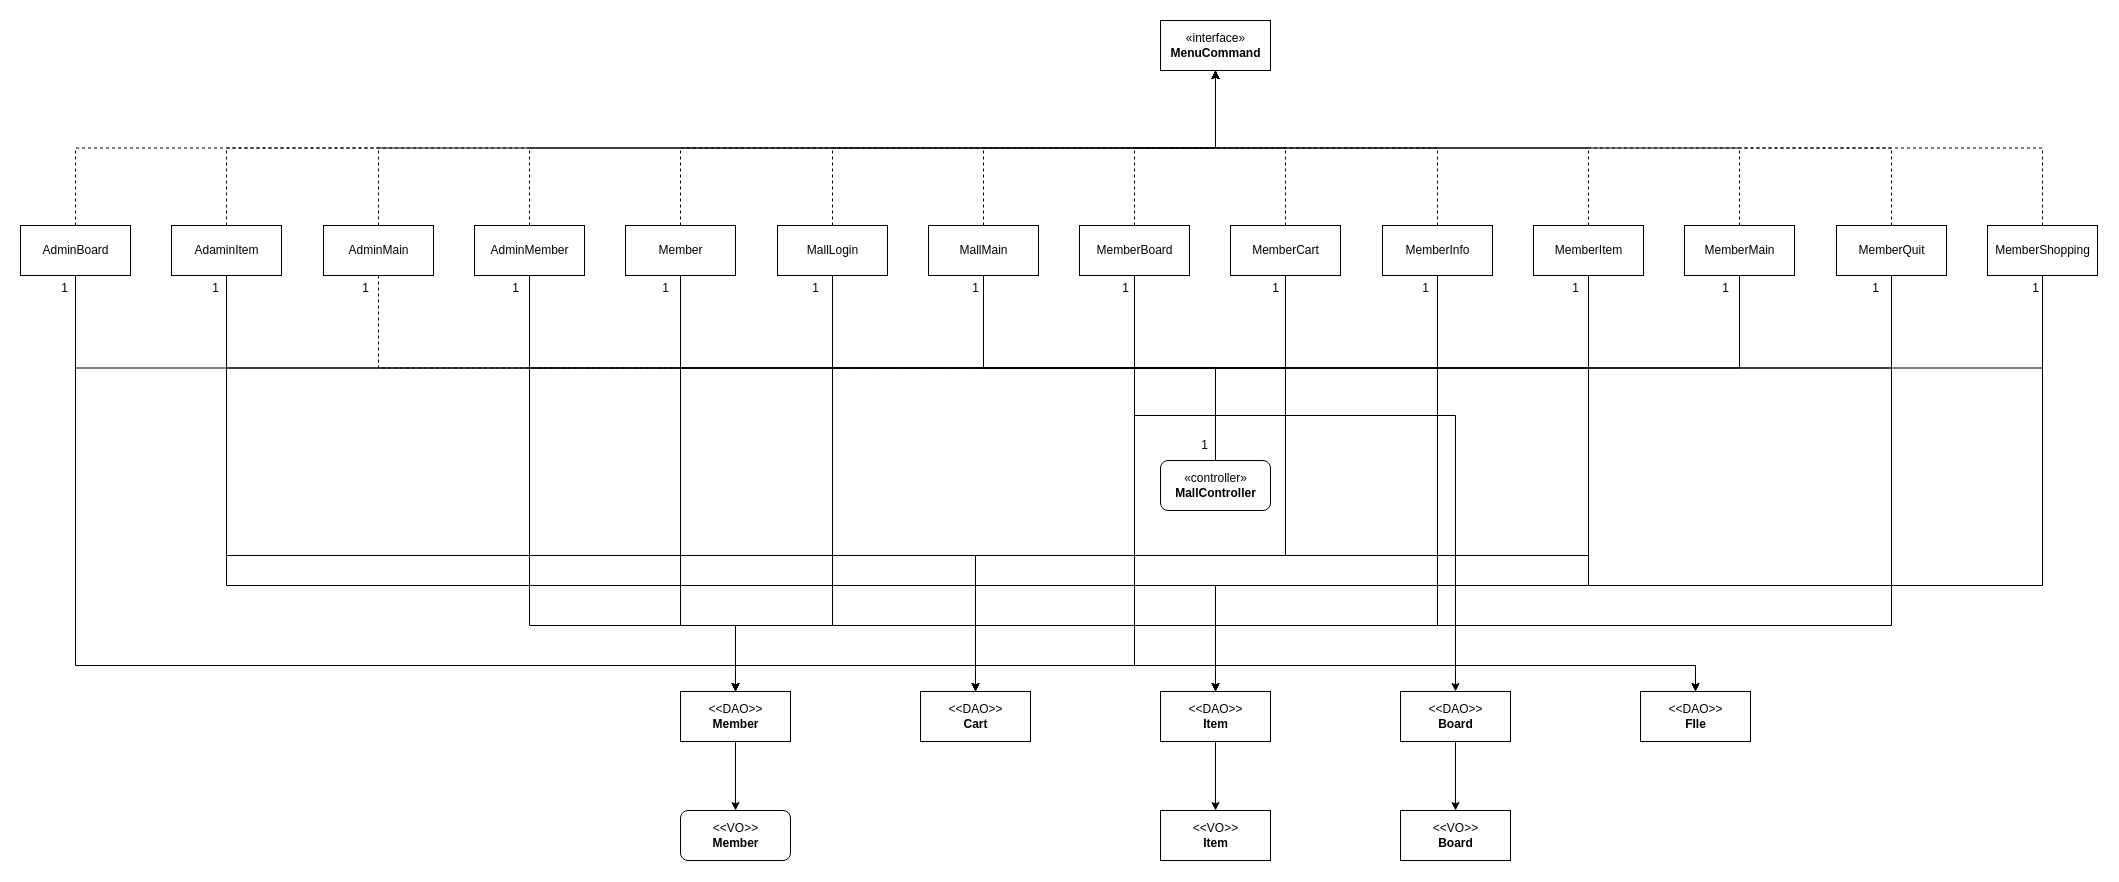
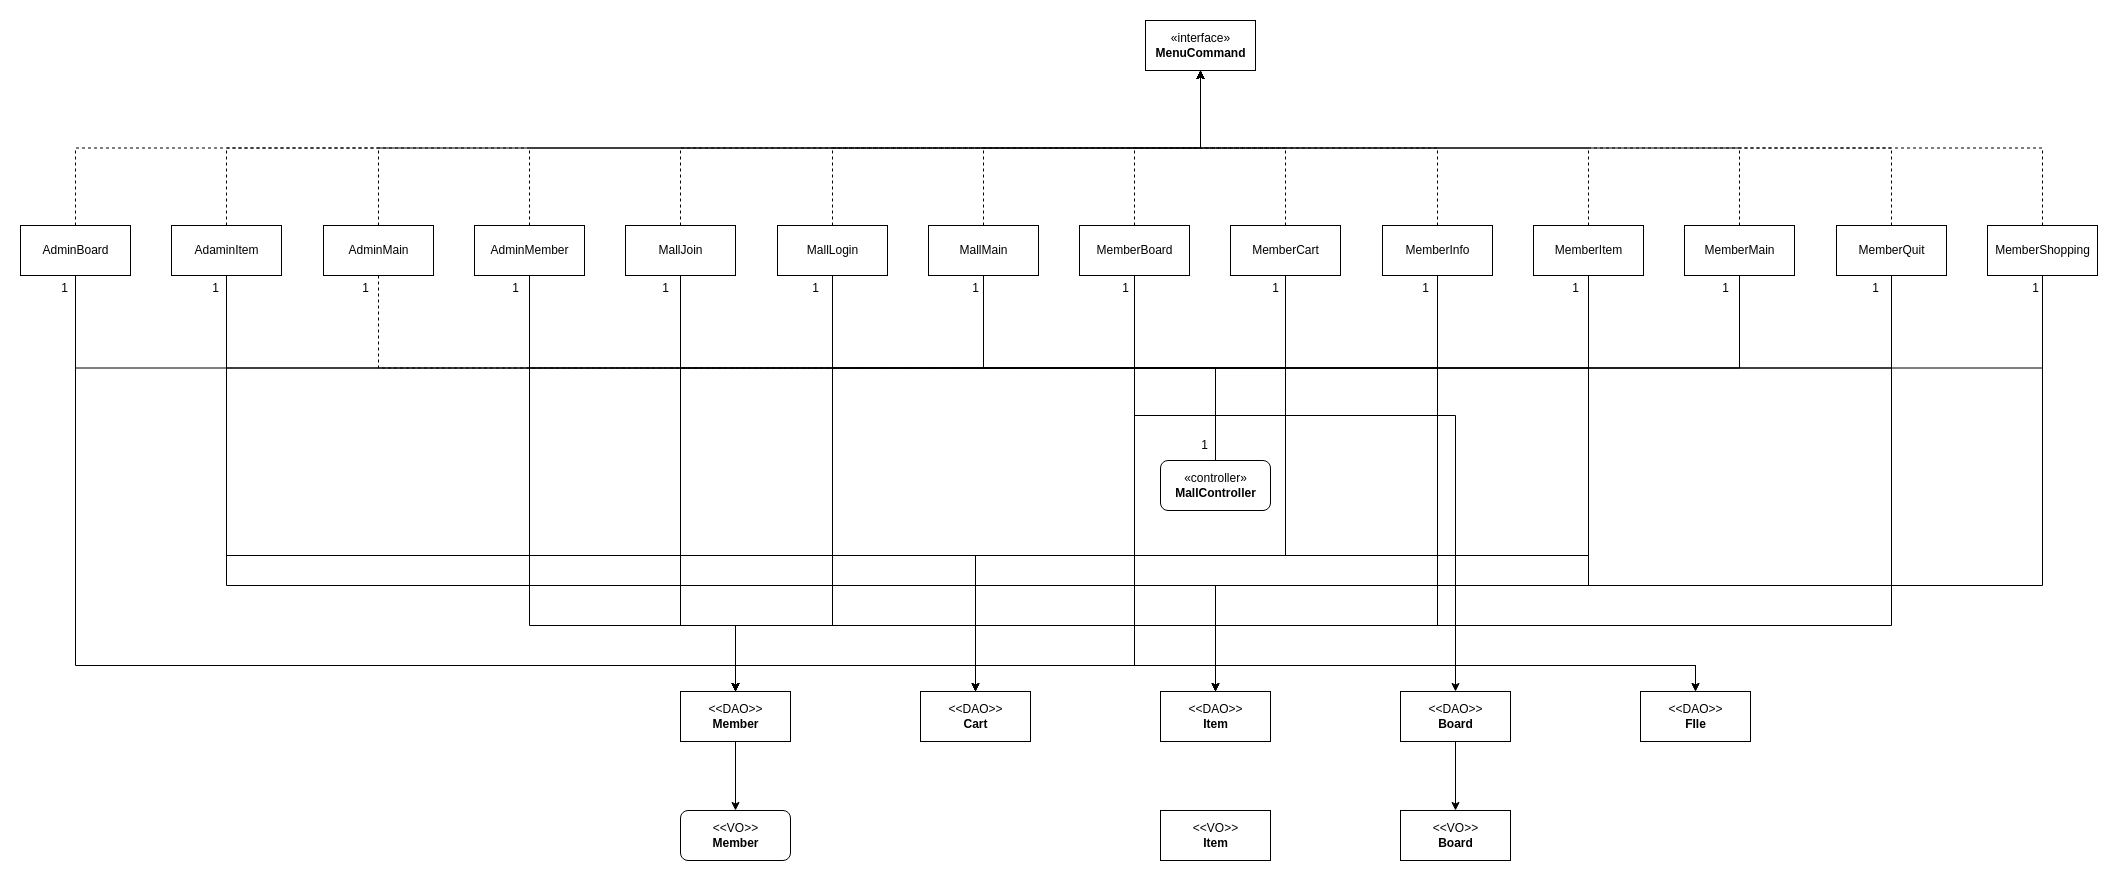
node "«interface» MenuCommand": moved (1216, 46) -> (1201, 46)
node "Member": label "Member" -> "MallJoin"
edge "<<DAO>> Item" -> "<<VO>> Item": removed
